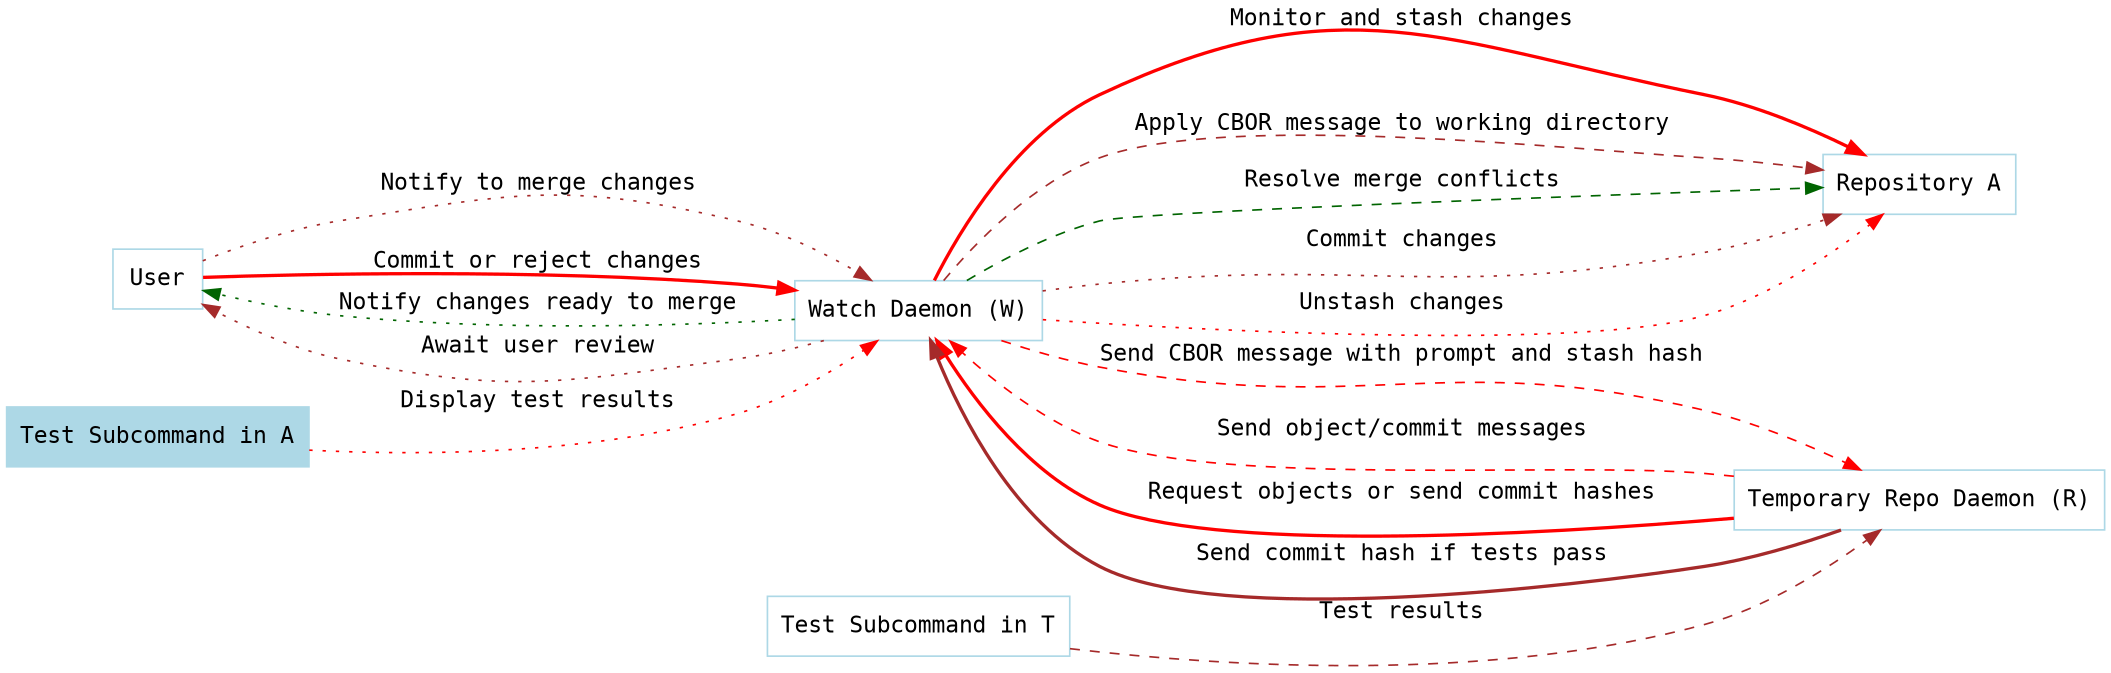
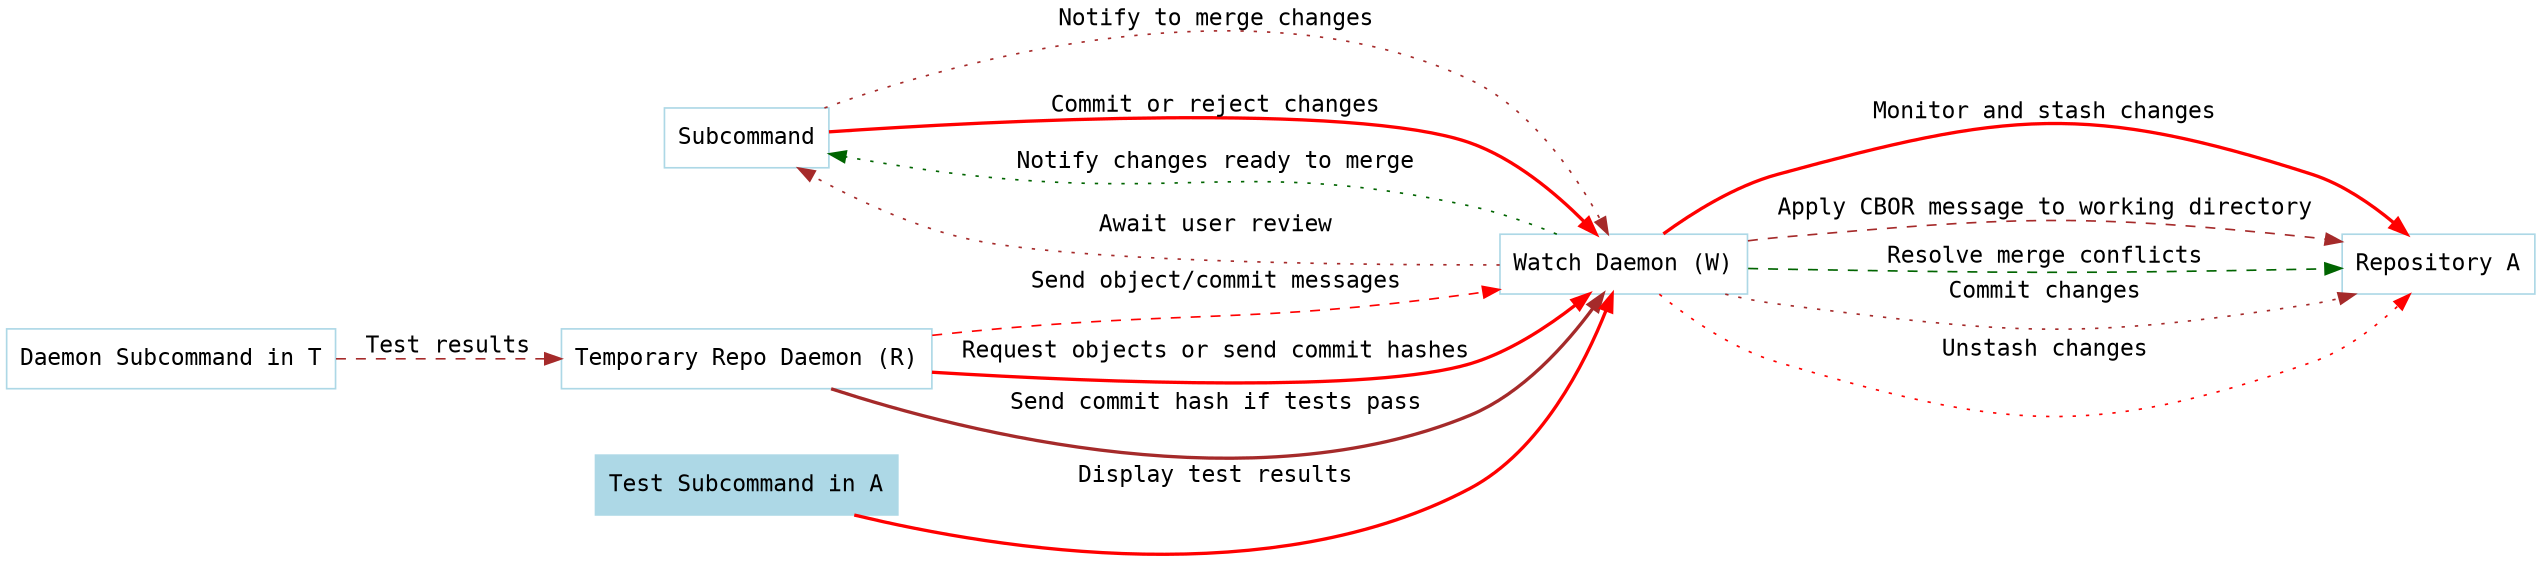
node "User": label "User" -> "Subcommand"
edge "Watch Daemon (W)" -> "Temporary Repo Daemon (R)": removed, label "Send CBOR message with prompt and stash hash"
edge "Test Subcommand in A" -> "Watch Daemon (W)": style dotted -> bold
node "Test Subcommand in T": label "Test Subcommand in T" -> "Daemon Subcommand in T"
